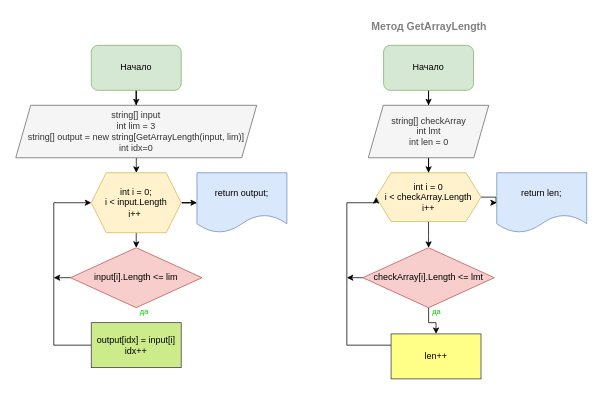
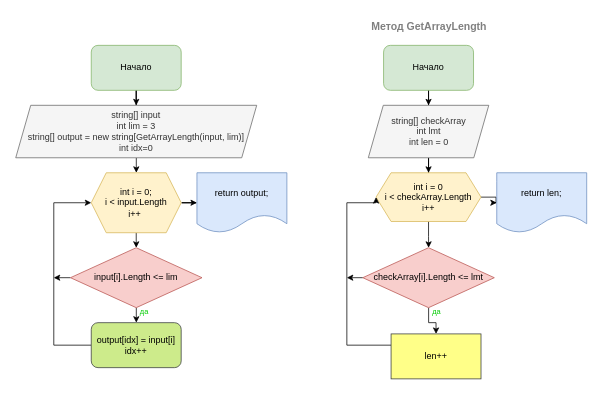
edge "input[i].Length <= lim" -> "output[idx] = input[i] idx++": added
node "output[idx] = input[i] idx++": shape rectangle -> rounded rectangle
